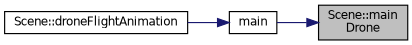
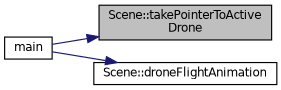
edge "Scene::droneFlightAnimation" -> "main": reversed
node "Scene::main Drone": label "Scene::main Drone" -> "Scene::takePointerToActive Drone"
